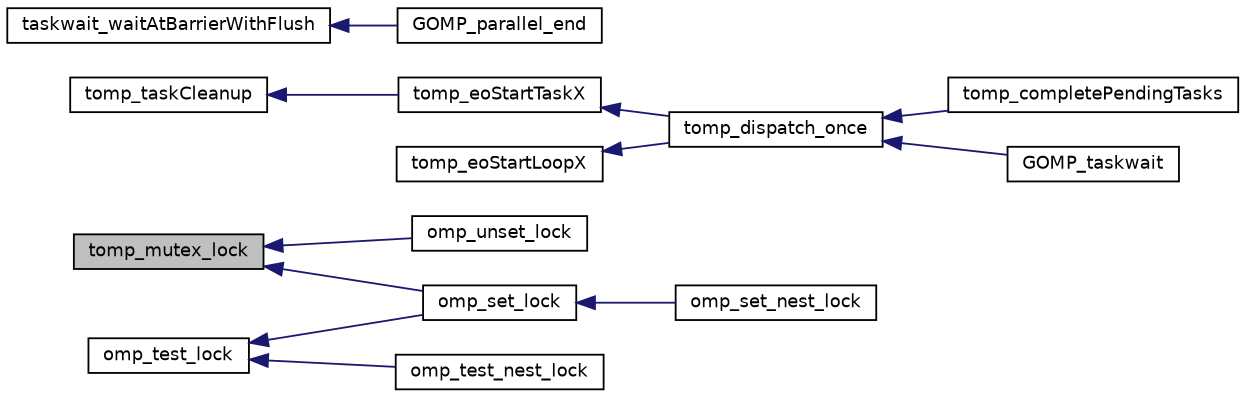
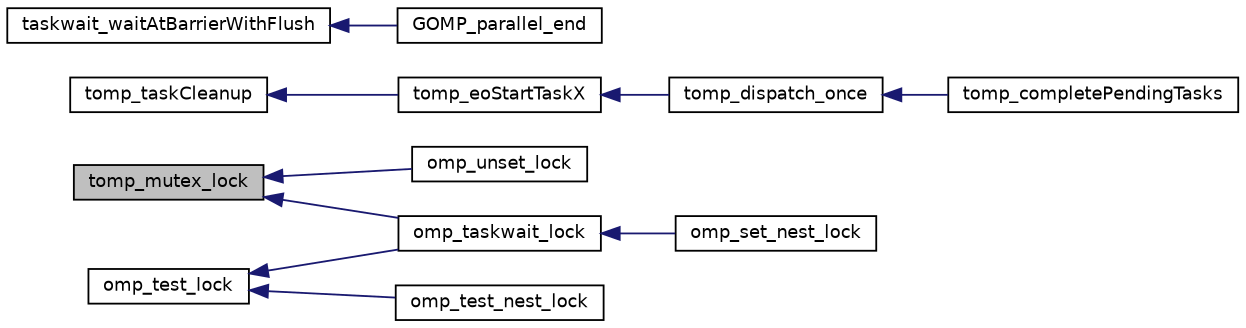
node "tomp_eoStartLoopX": removed
node "GOMP_taskwait": removed
node "omp_set_lock": label "omp_set_lock" -> "omp_taskwait_lock"
